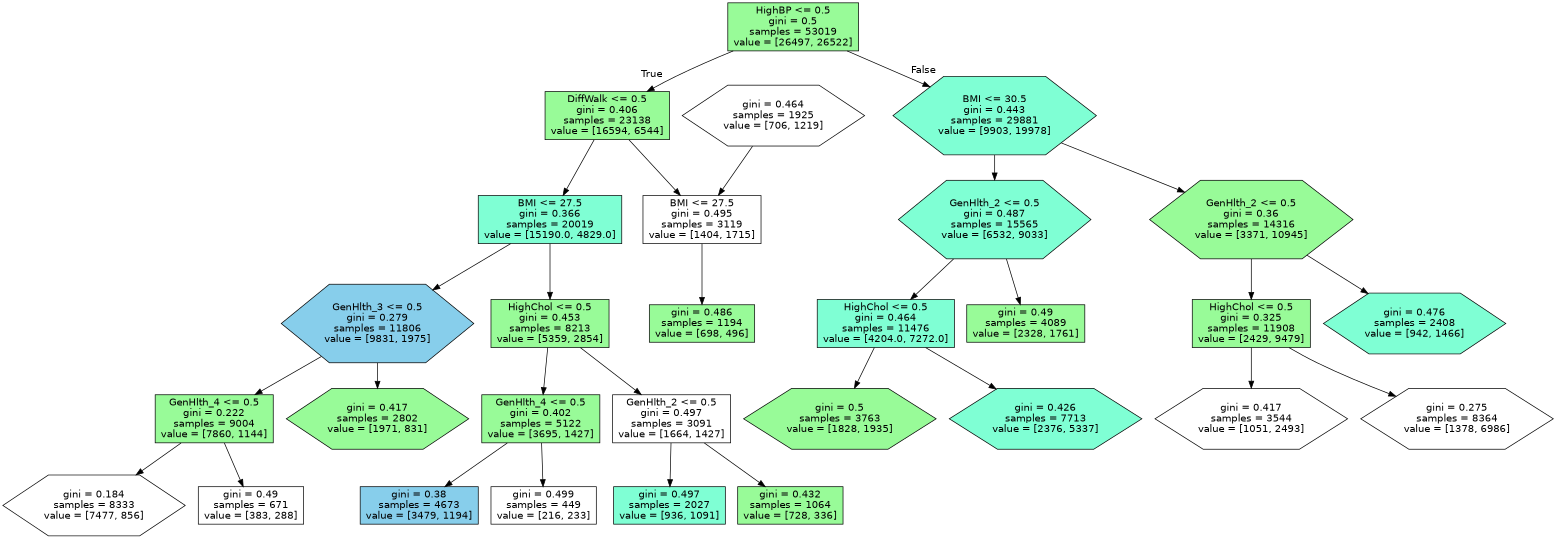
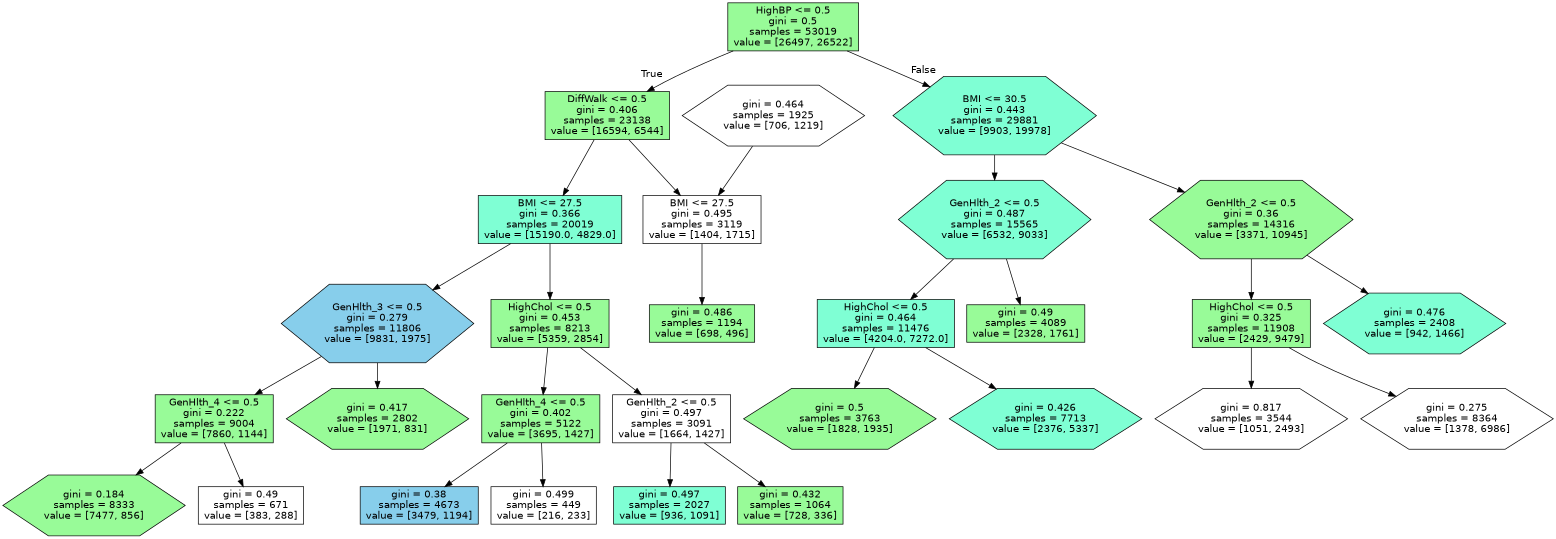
node "gini = 0.417 samples = 3544 value = [1051, 2493]": label "gini = 0.417 samples = 3544 value = [1051, 2493]" -> "gini = 0.817 samples = 3544 value = [1051, 2493]"
node "gini = 0.184 samples = 8333 value = [7477, 856]": fillcolor white -> palegreen
